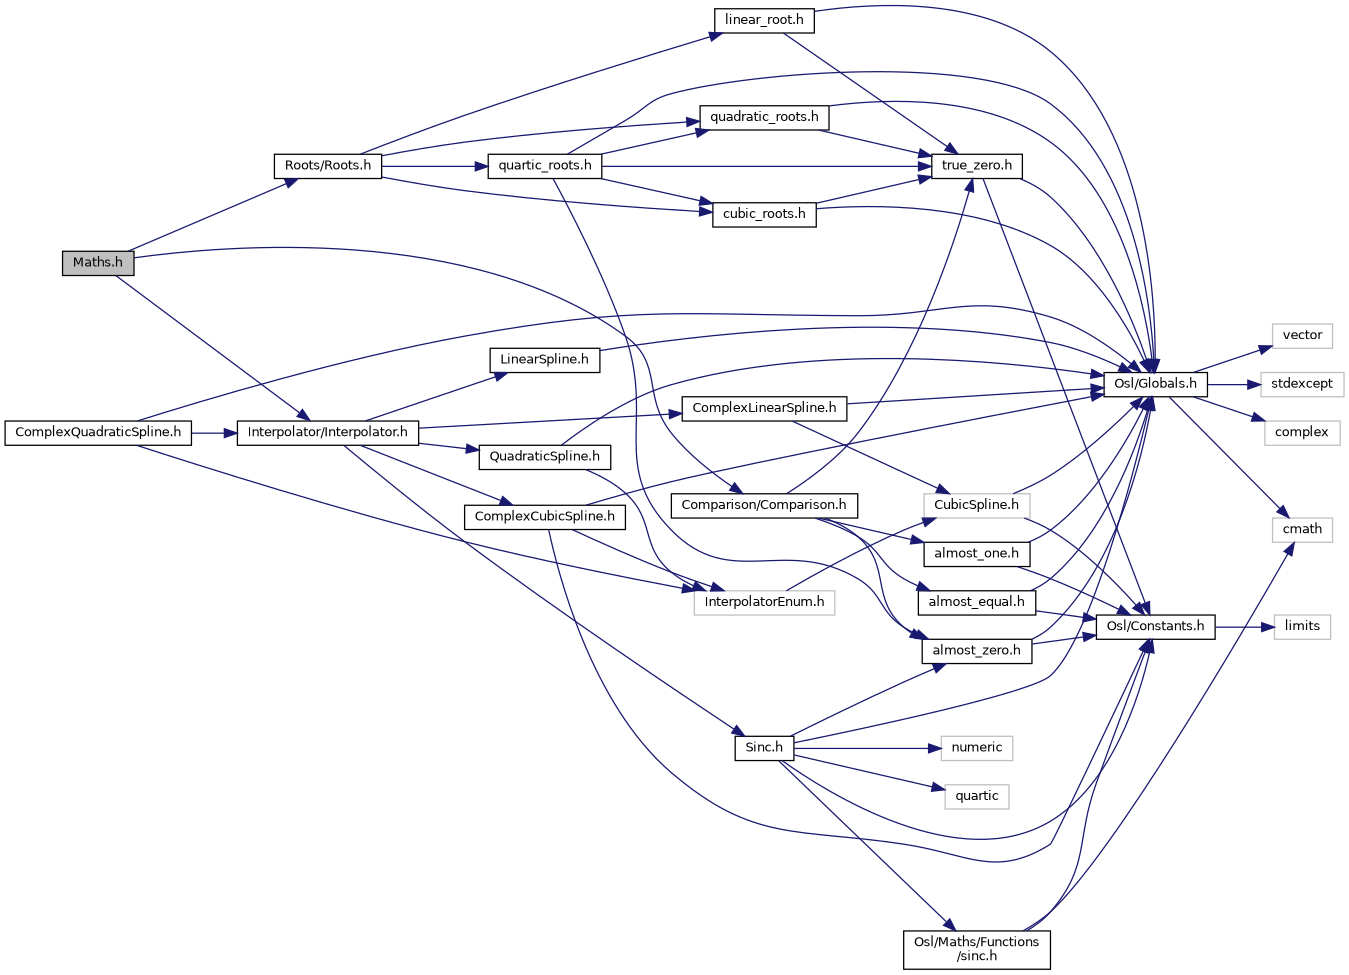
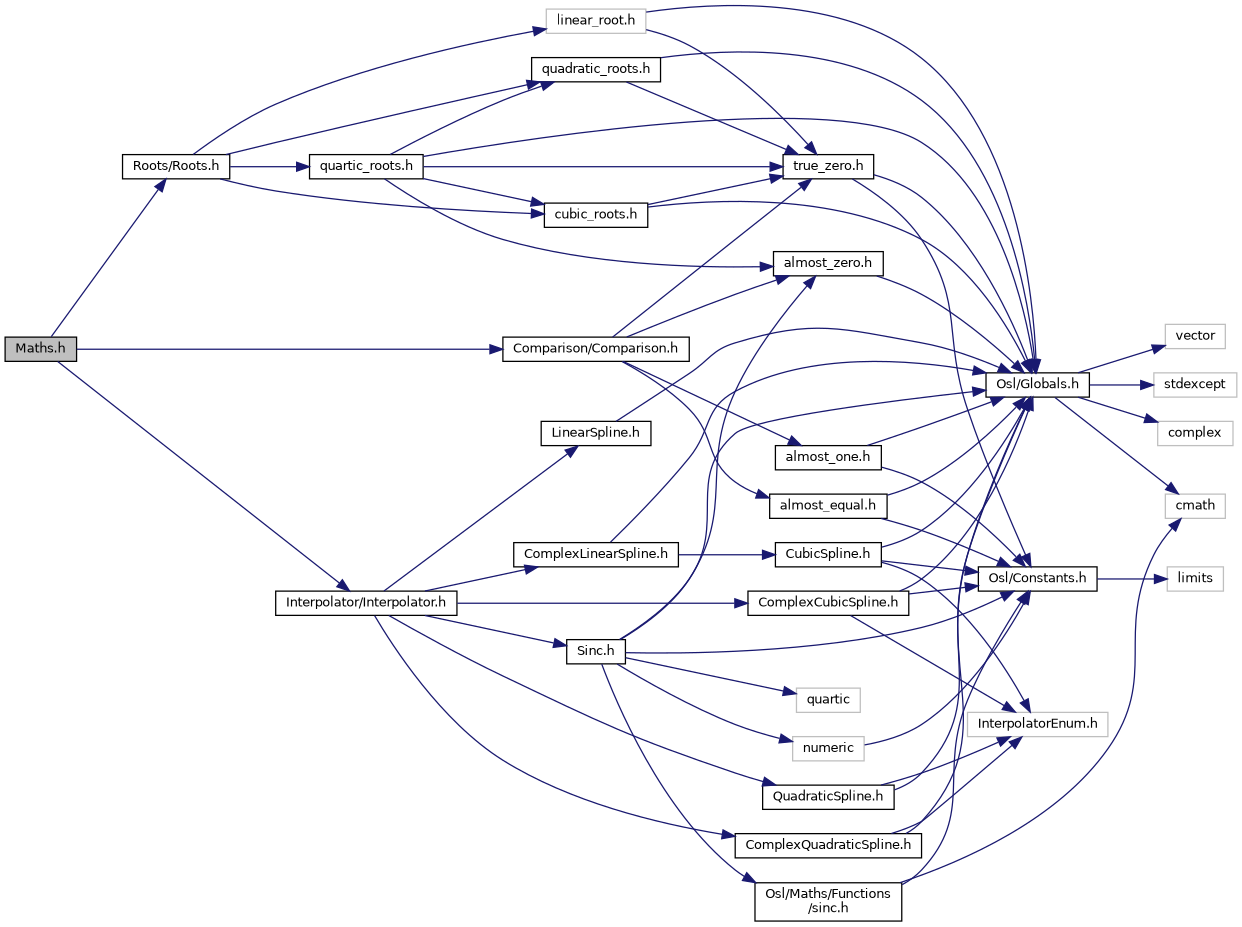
node "linear_root.h": color black -> grey75
edge "ComplexQuadraticSpline.h" -> "Interpolator/Interpolator.h": reversed
node "CubicSpline.h": color grey75 -> black
edge "InterpolatorEnum.h" -> "CubicSpline.h": reversed
edge "almost_zero.h" -> "Osl/Constants.h": now "numeric" -> "Osl/Constants.h"
